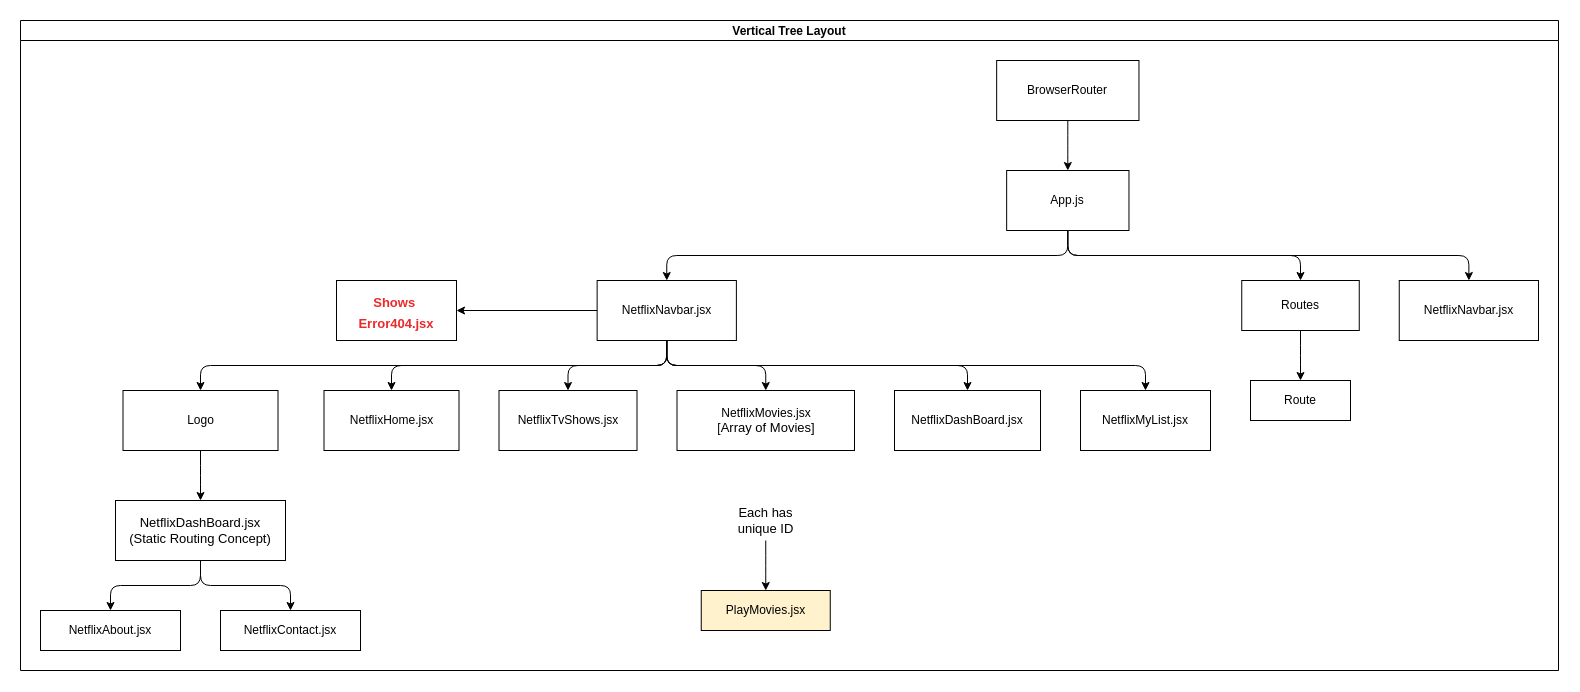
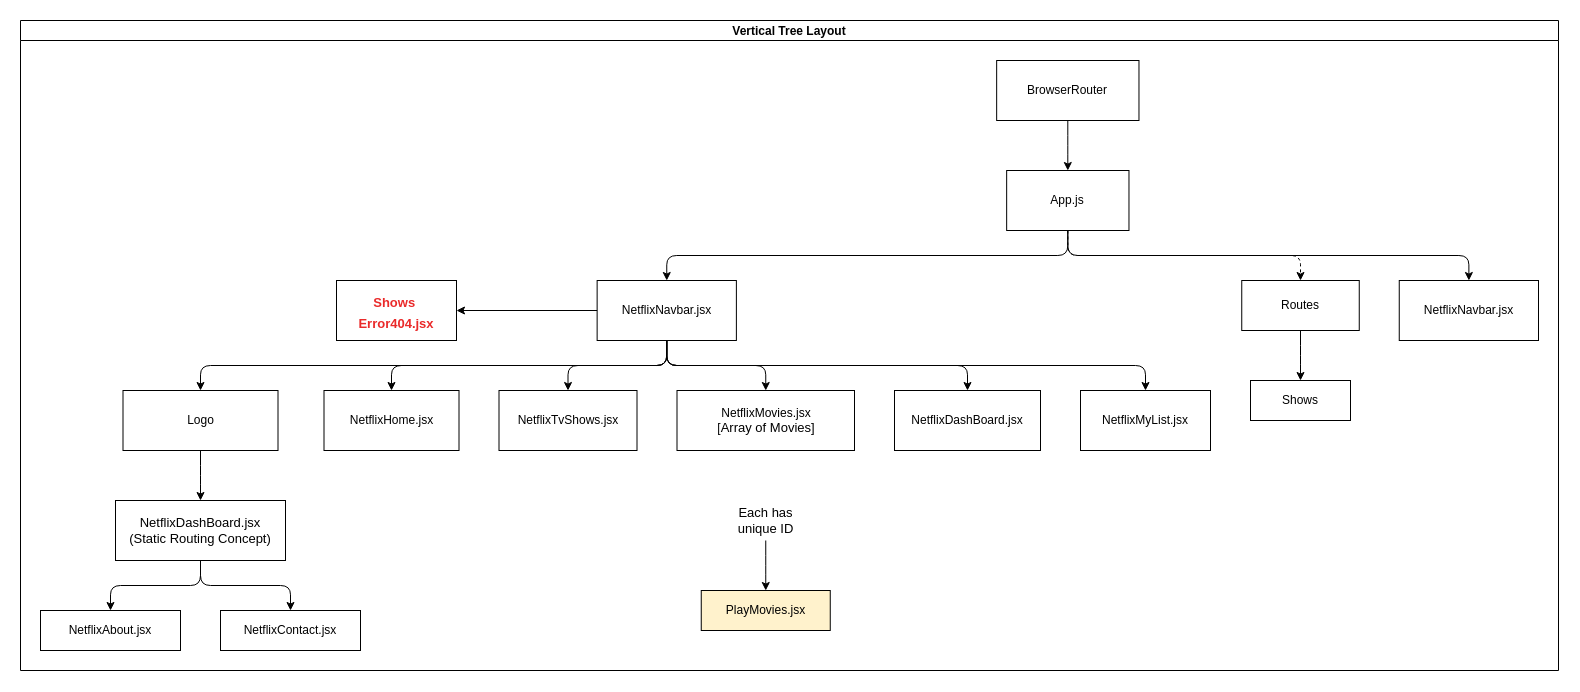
edge "App.js" -> "Routes": style solid -> dashed
node "Route": label "Route" -> "Shows"
